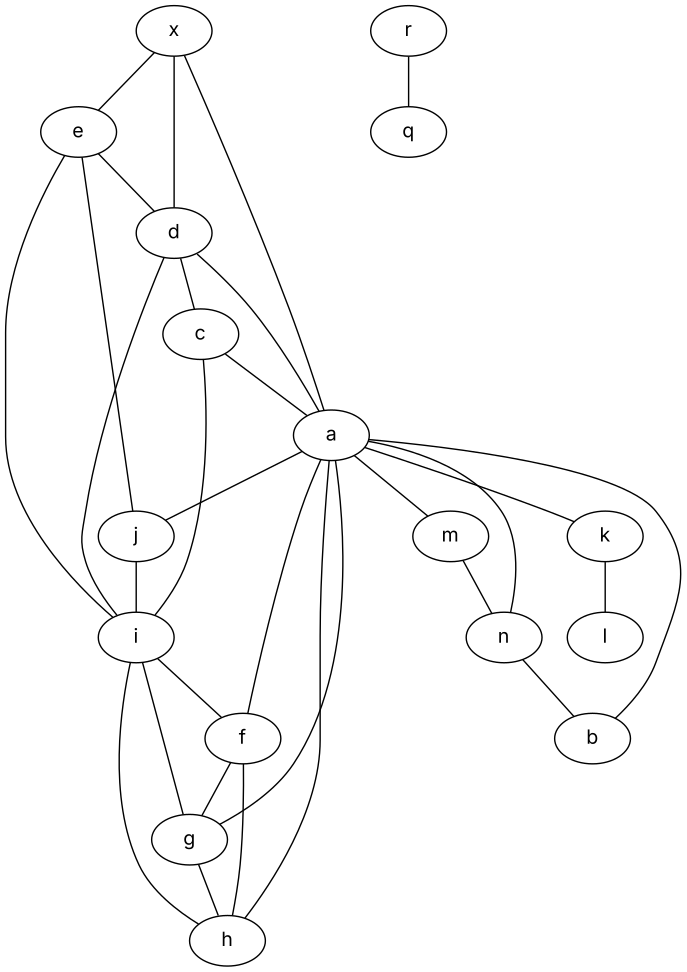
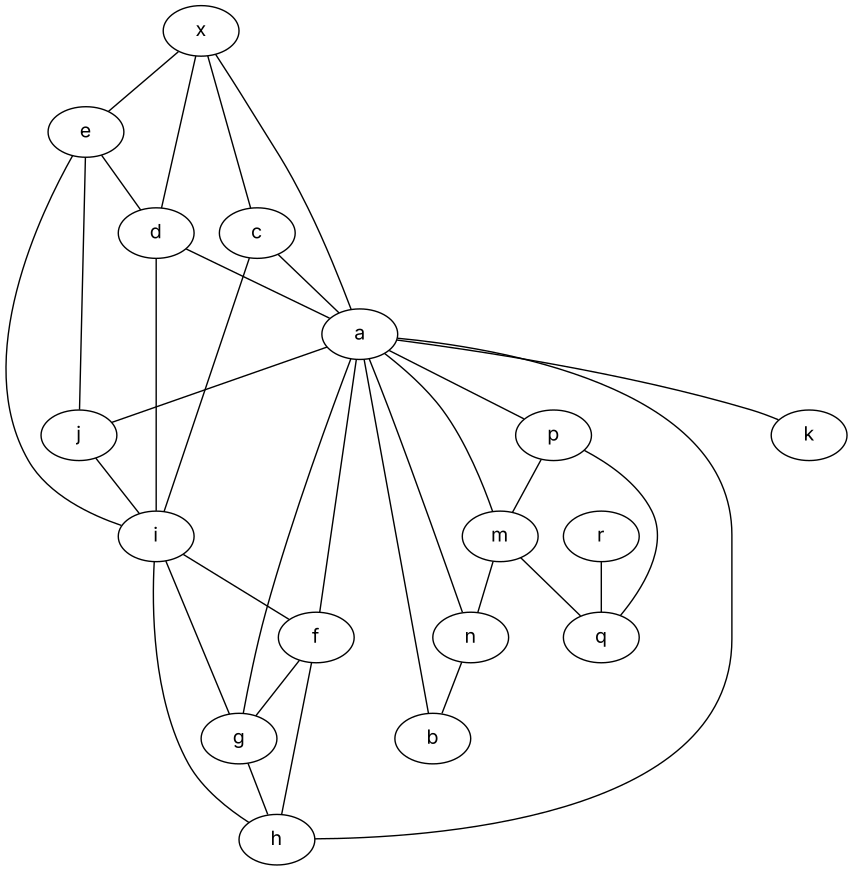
edge "d" -- "c": now "x" -- "c"
node "p": added
edge "m" -- "q": added
node "l": removed
